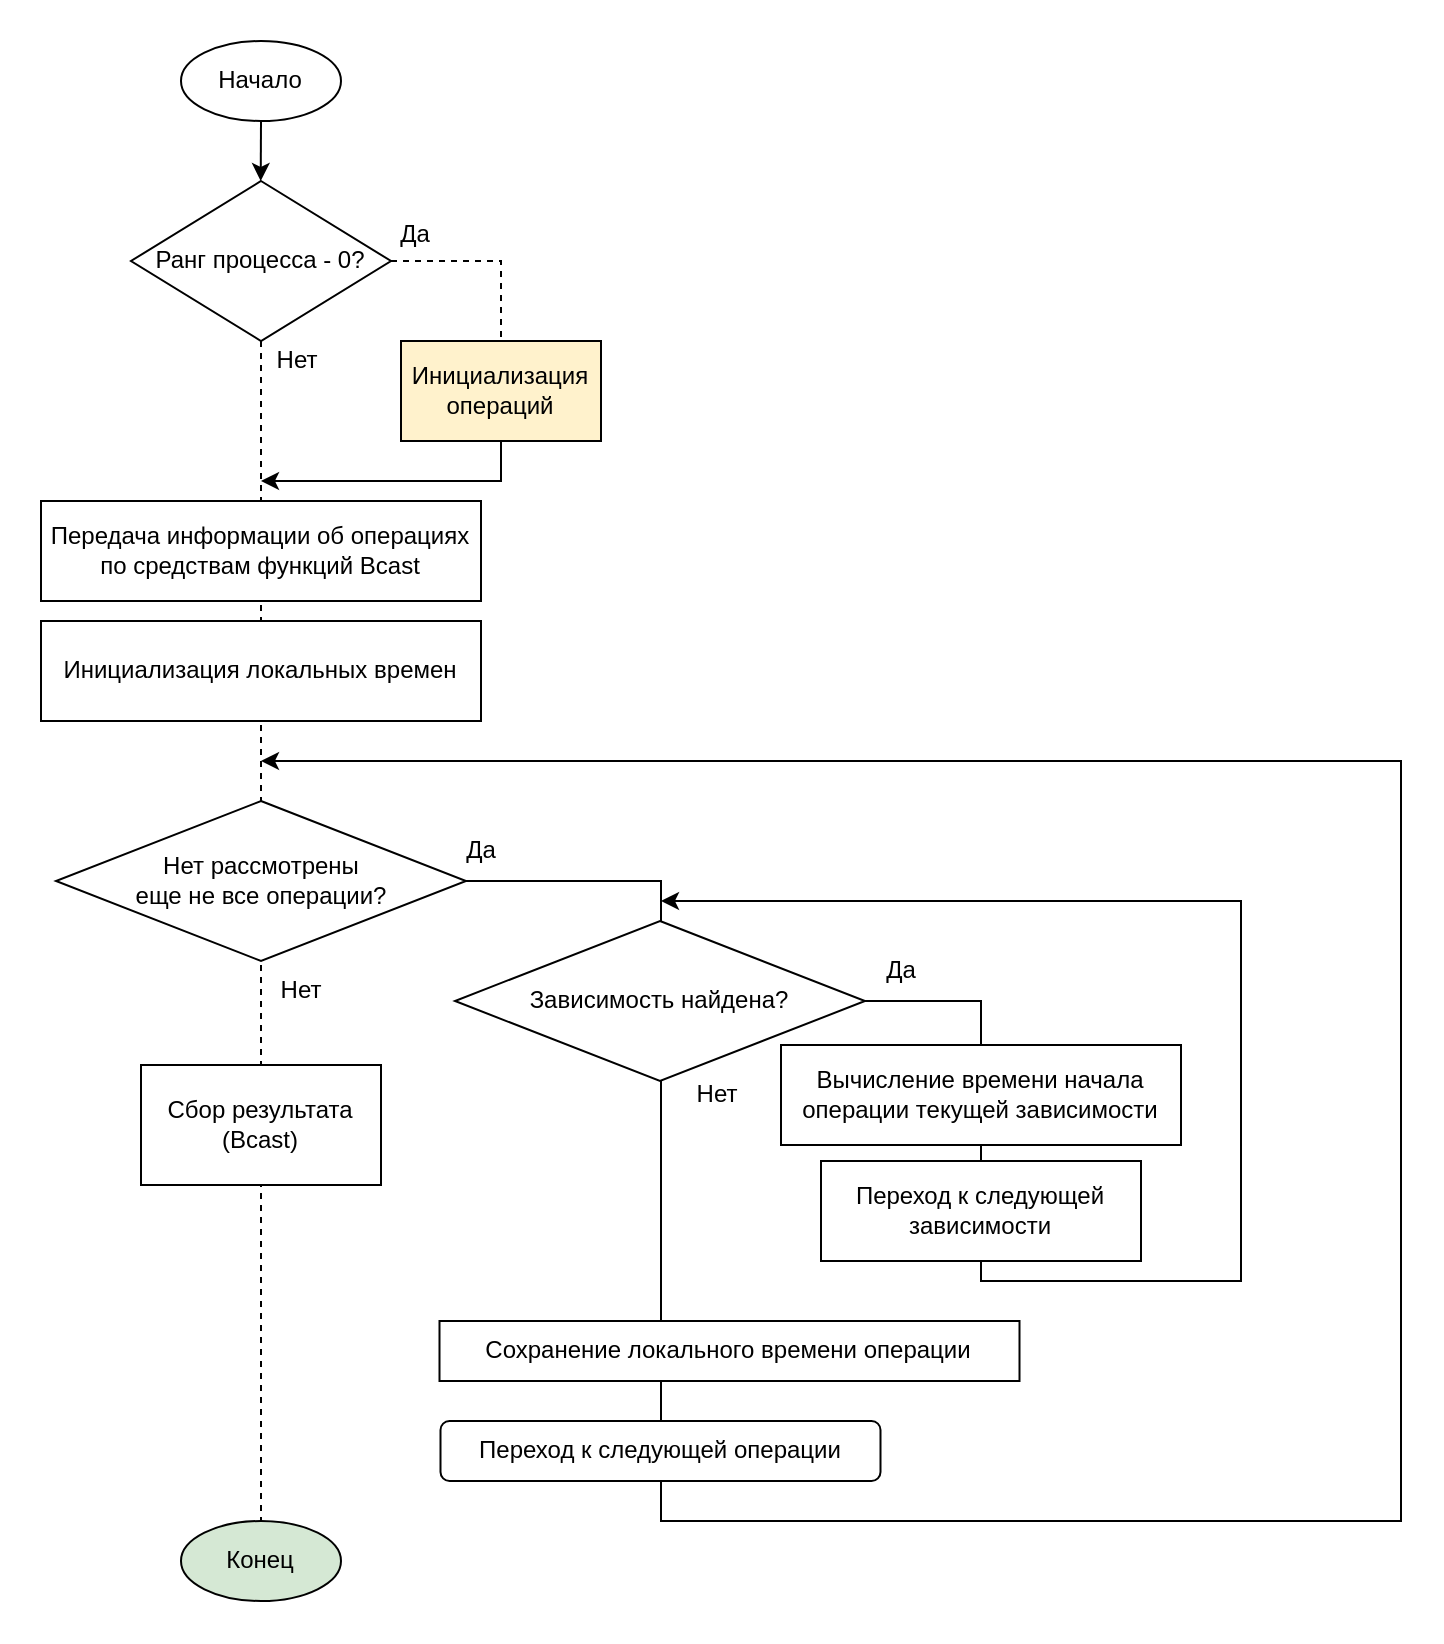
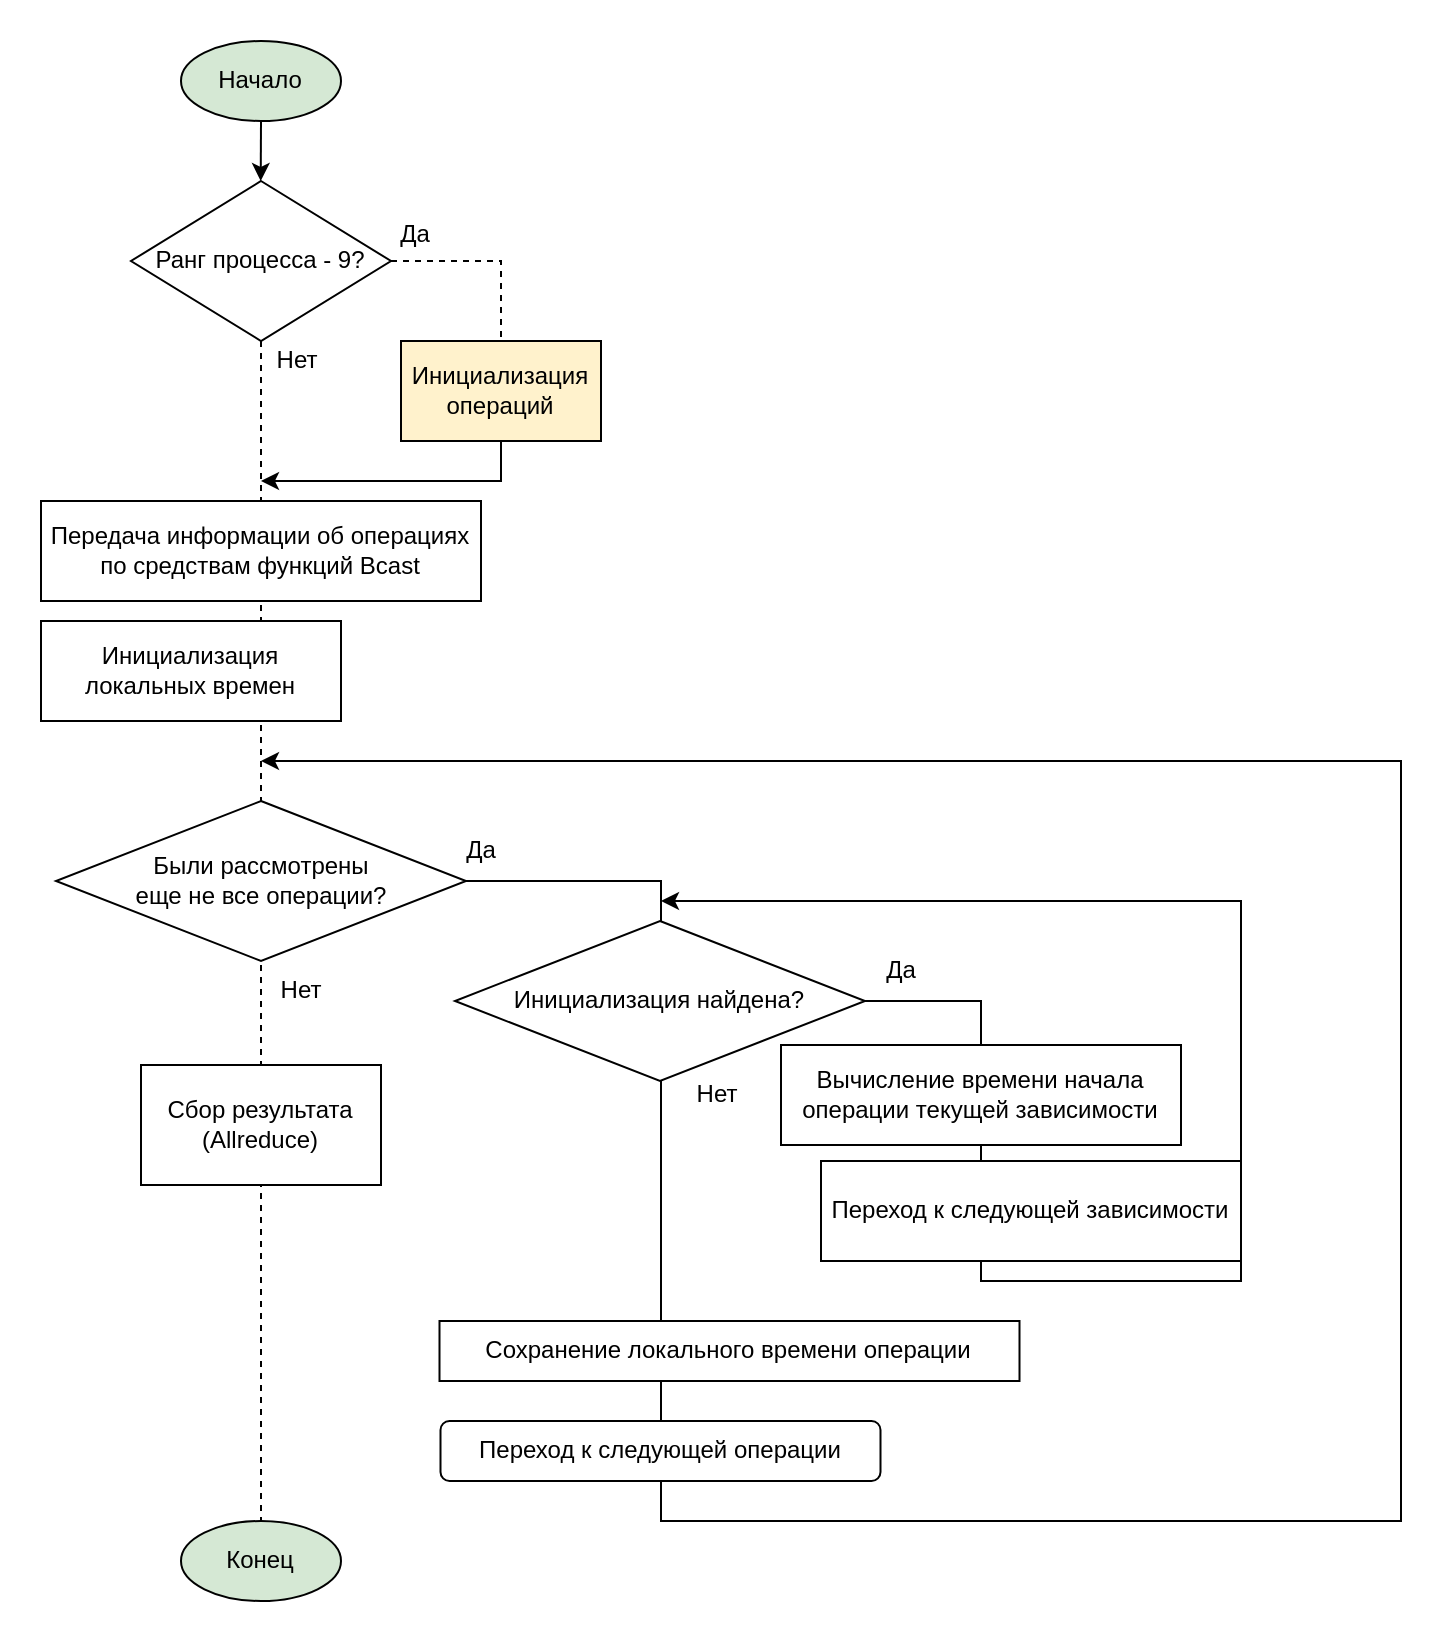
node "Начало": fillcolor #ffffff -> #d5e8d4
node "Ранг процесса - 0?": label "Ранг процесса - 0?" -> "Ранг процесса - 9?"
node "Инициализация локальных времен": size 440x100 -> 300x100
node "Нет рассмотрены еще не все операции?": label "Нет рассмотрены еще не все операции?" -> "Были рассмотрены еще не все операции?"
node "Зависимость найдена?": label "Зависимость найдена?" -> "Инициализация найдена?"
node "Сбор результата (Bcast)": label "Сбор результата (Bcast)" -> "Сбор результата (Allreduce)"
node "Переход к следующей зависимости": size 320x100 -> 420x100
